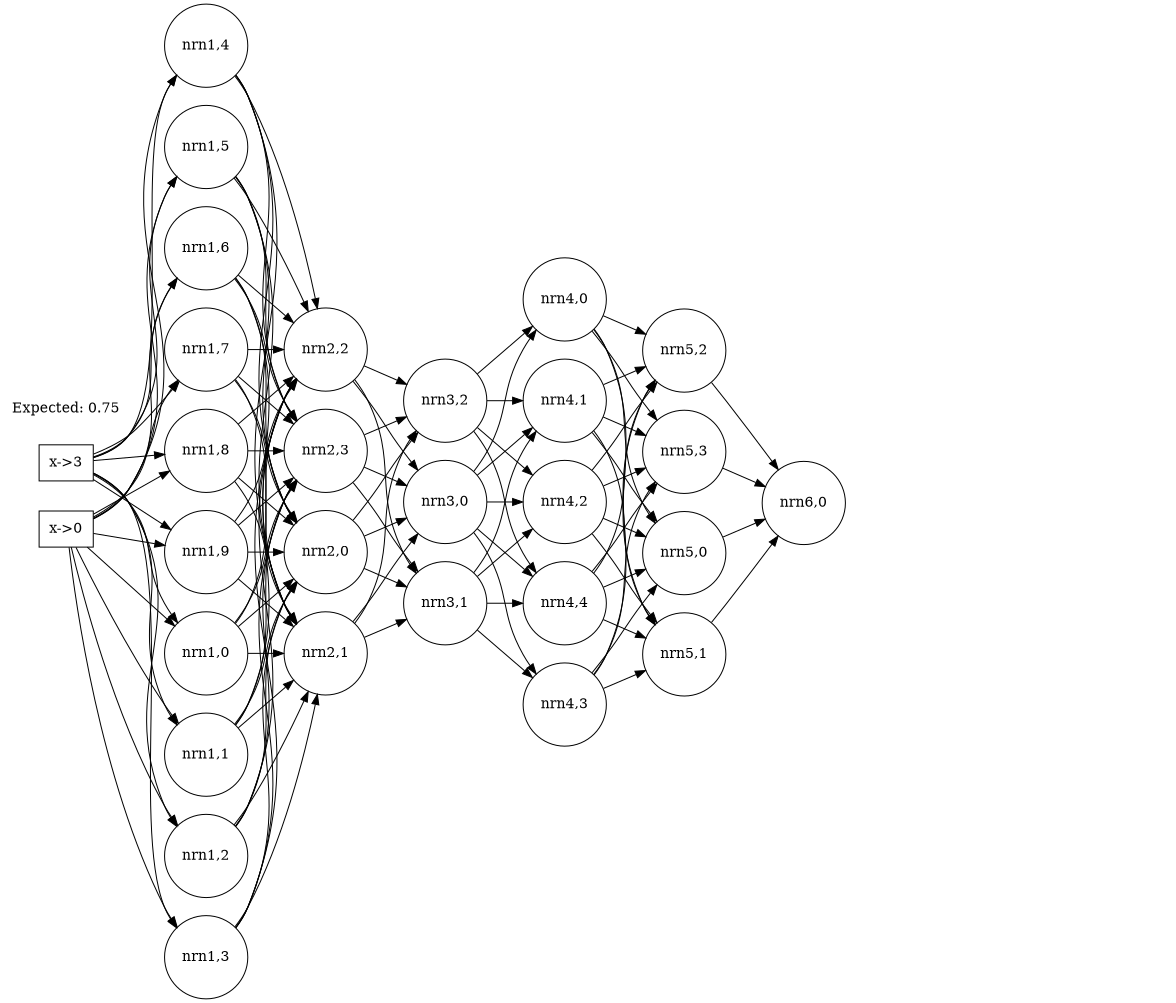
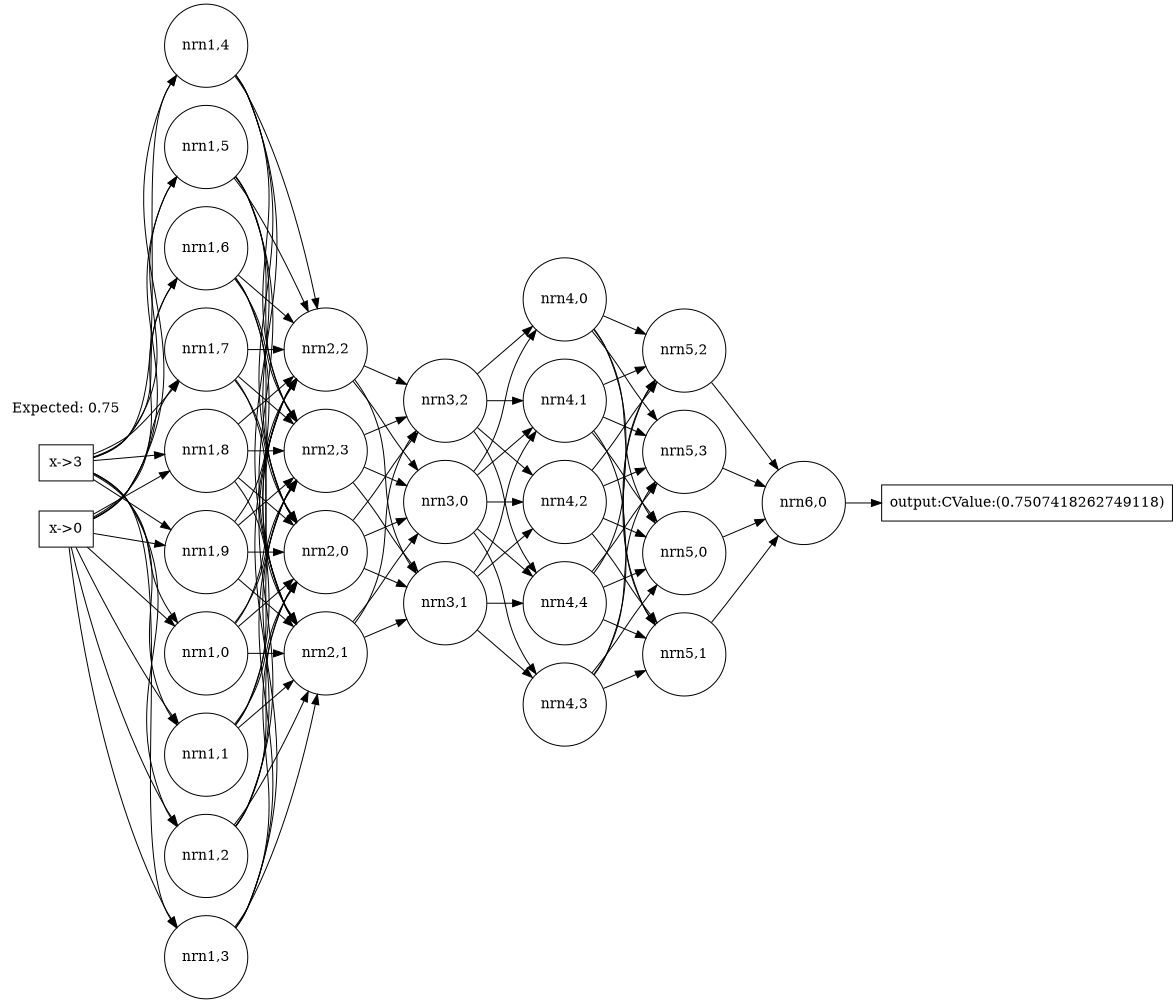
node "output:CValue:(0.7507418262749118)": added
